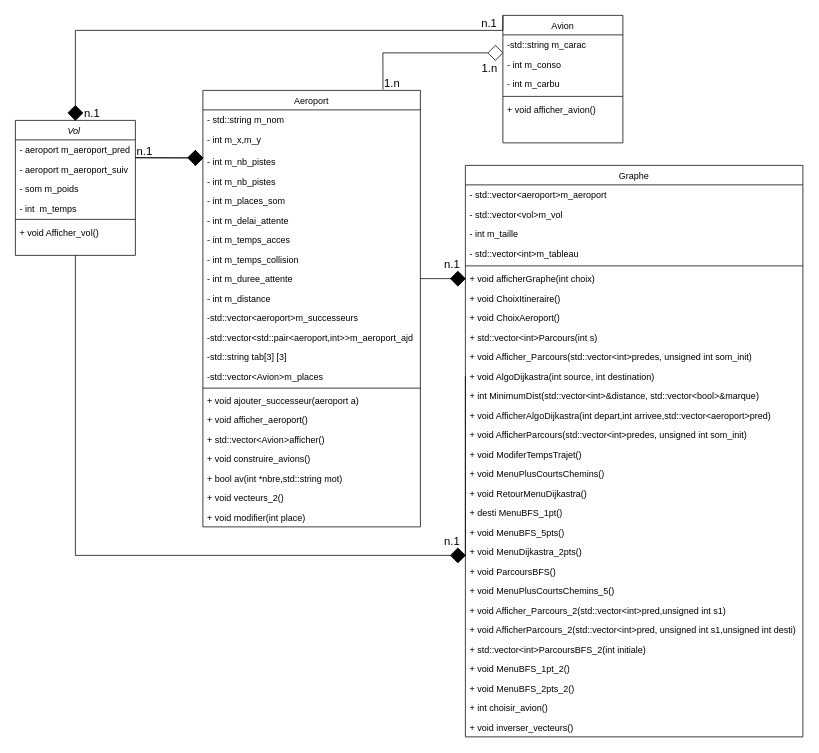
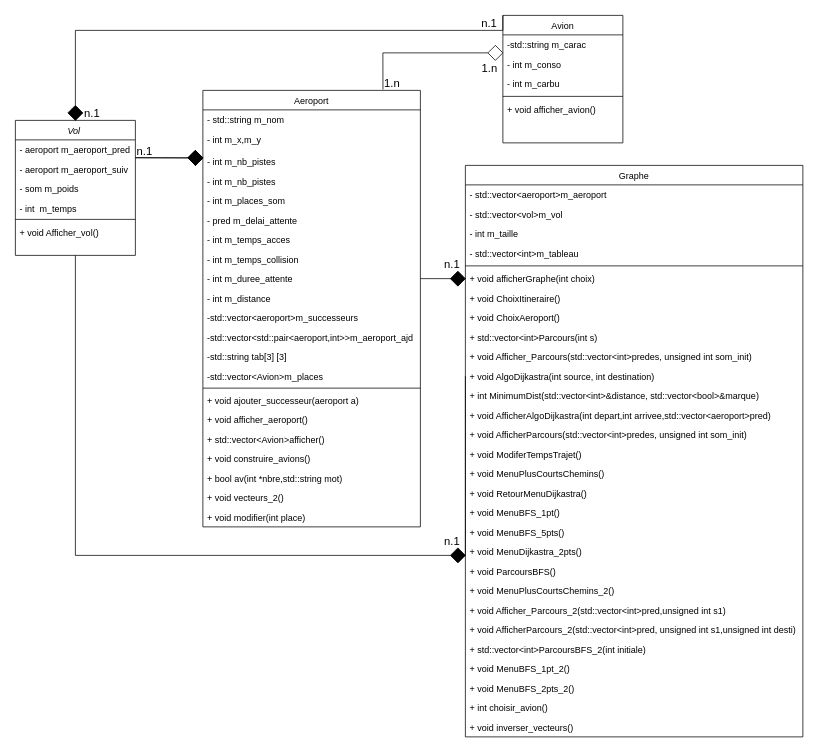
node "- int m_delai_attente": label "- int m_delai_attente" -> "- pred m_delai_attente"
node "+ desti MenuBFS_1pt()": label "+ desti MenuBFS_1pt()" -> "+ void MenuBFS_1pt()"
node "+ void MenuPlusCourtsChemins_5()": label "+ void MenuPlusCourtsChemins_5()" -> "+ void MenuPlusCourtsChemins_2()"
